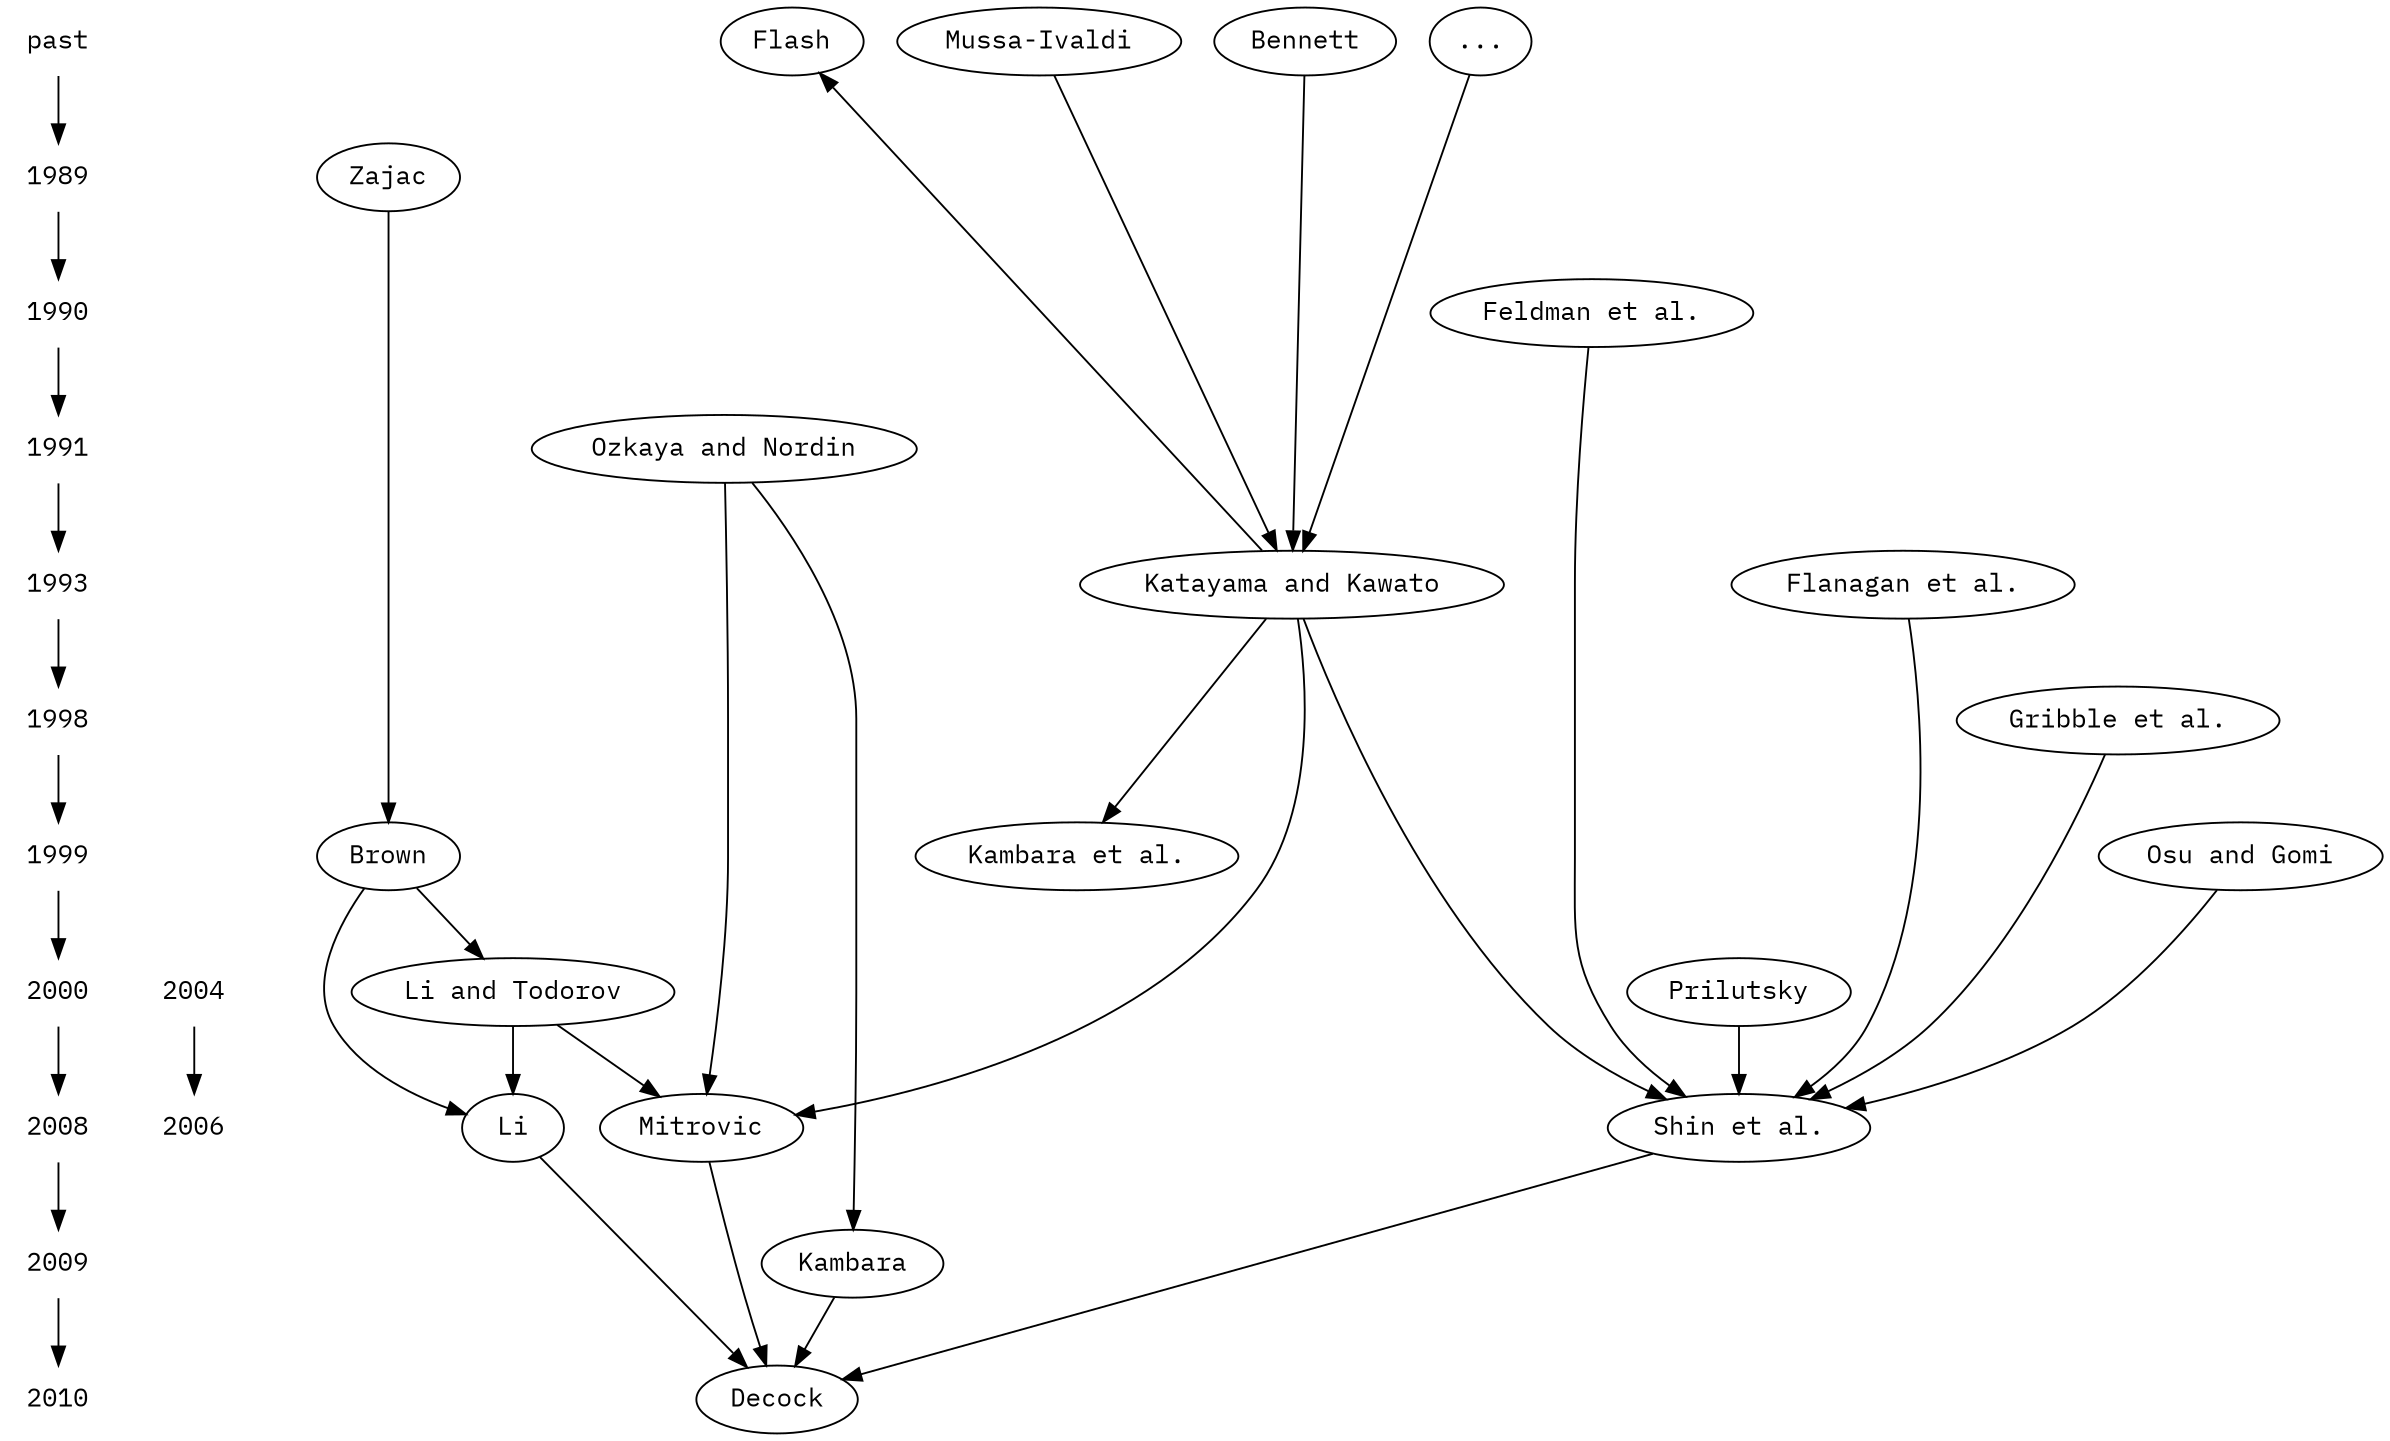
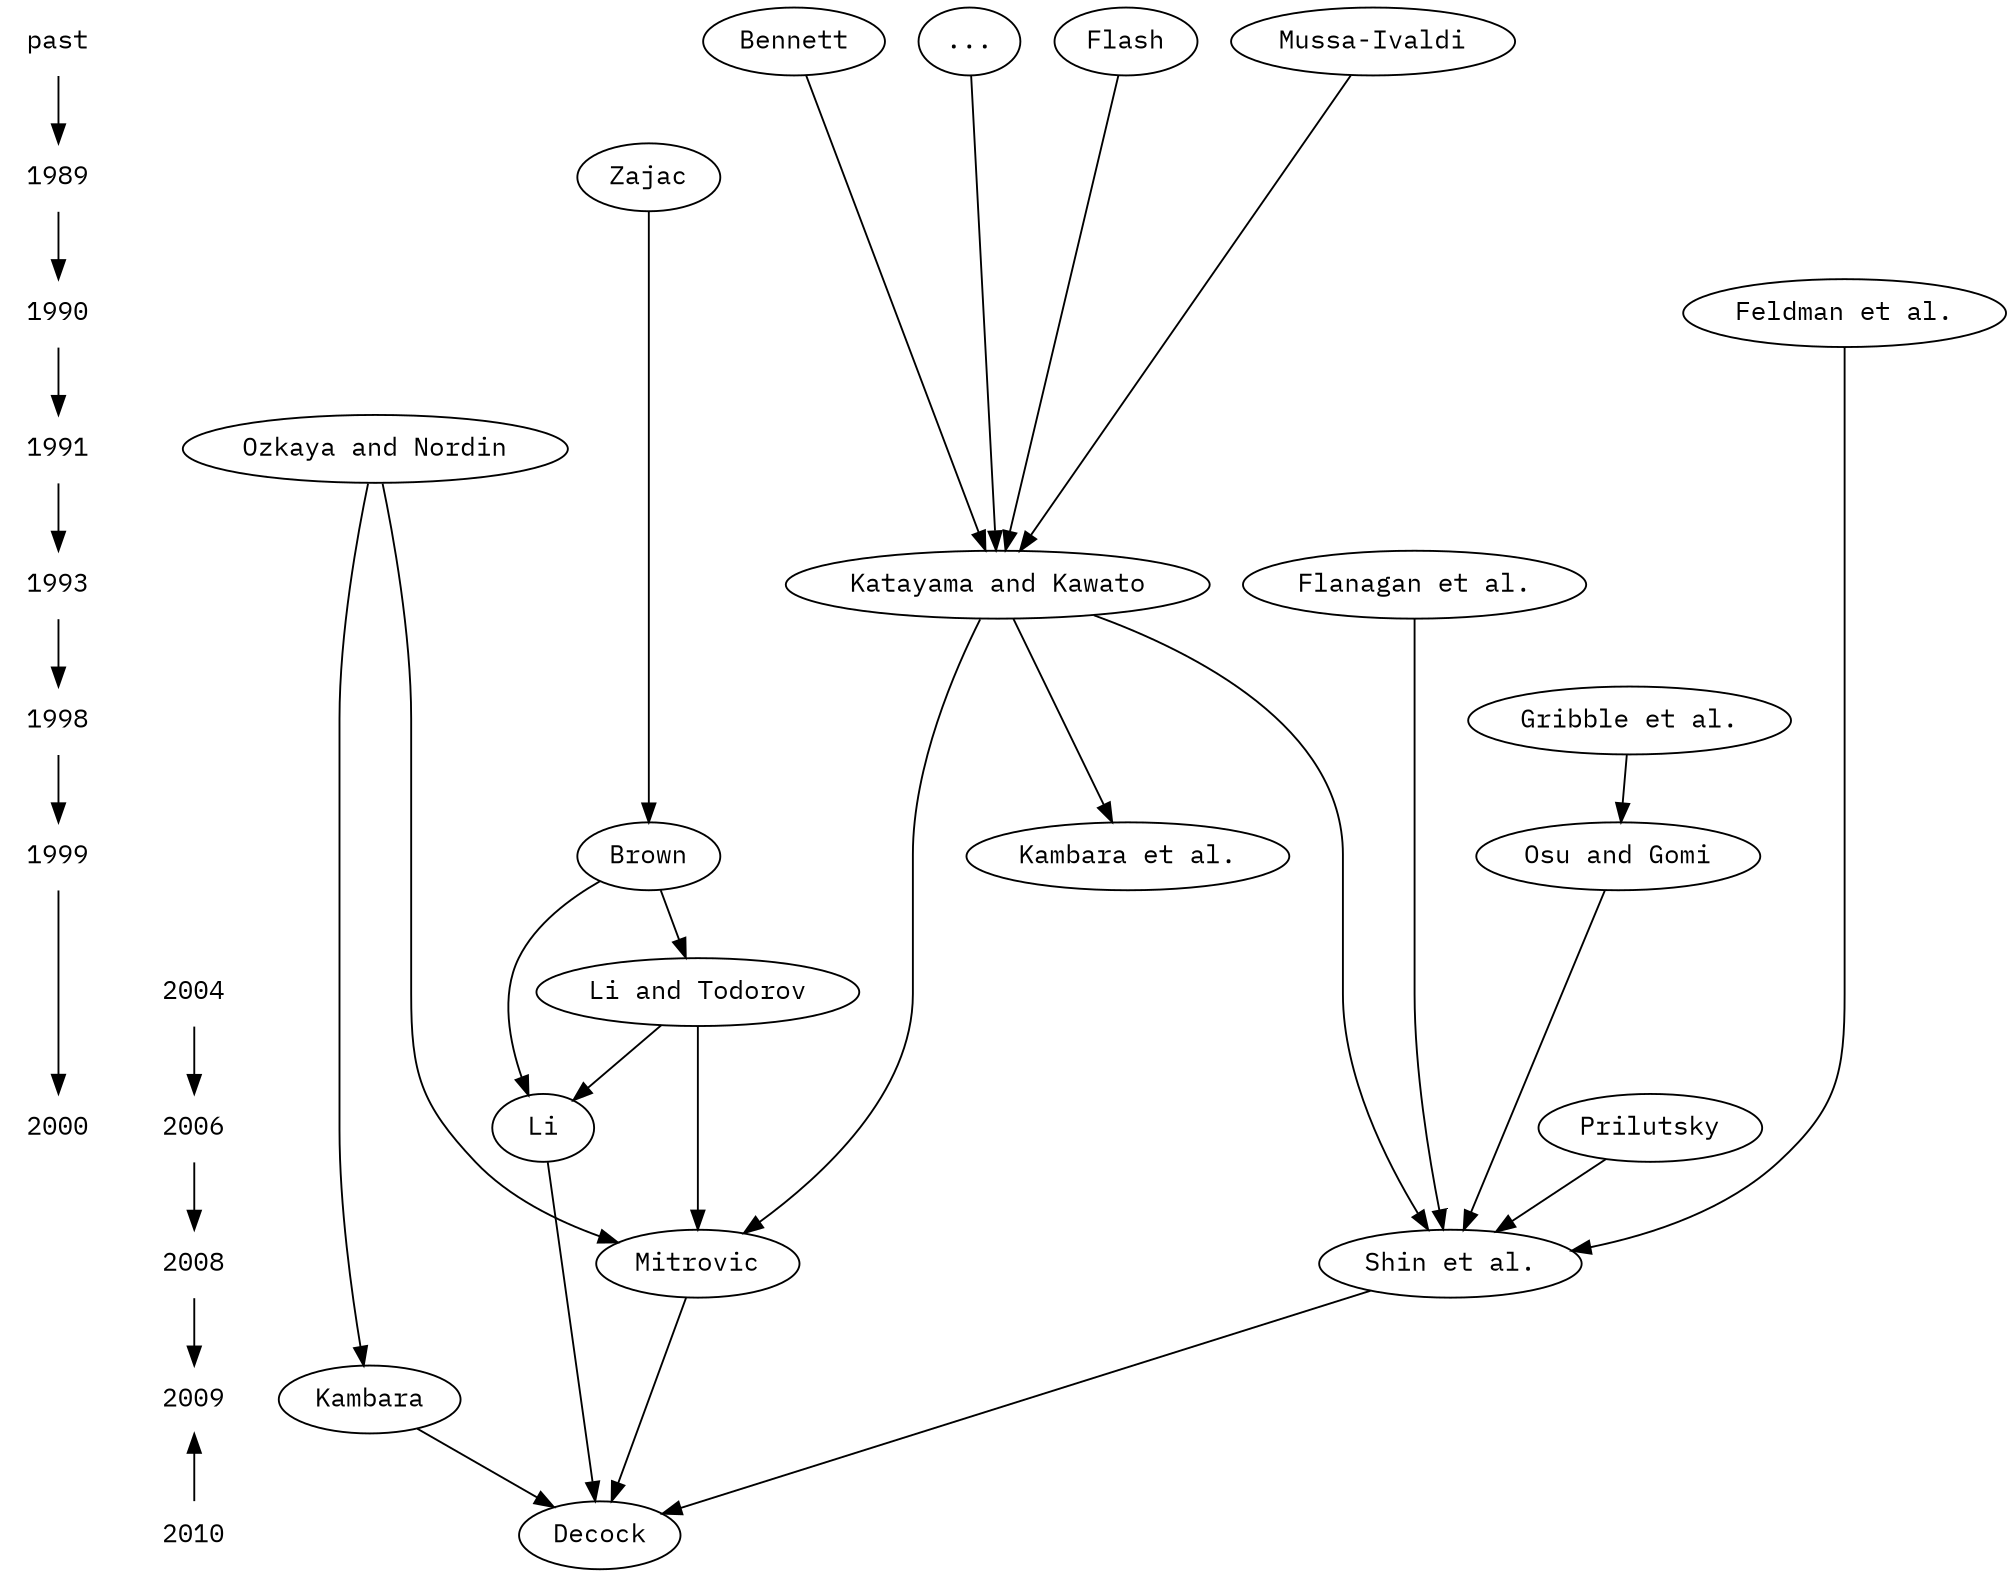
edge "Katayama and Kawato" -> "Flash": reversed
edge "Gribble et al." -> "Shin et al.": now "Gribble et al." -> "Osu and Gomi"
edge "2000" -> "2008": now "2006" -> "2008"
edge "2009" -> "2010": reversed
